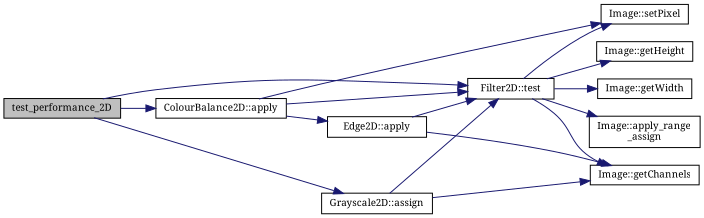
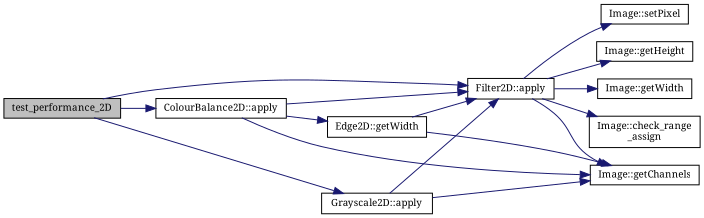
edge "ColourBalance2D::apply" -> "Image::setPixel": now "ColourBalance2D::apply" -> "Image::getChannels"
node "Filter2D::test": label "Filter2D::test" -> "Filter2D::apply"
node "Edge2D::apply": label "Edge2D::apply" -> "Edge2D::getWidth"
node "Image::apply_range _assign": label "Image::apply_range _assign" -> "Image::check_range _assign"
node "Grayscale2D::assign": label "Grayscale2D::assign" -> "Grayscale2D::apply"
